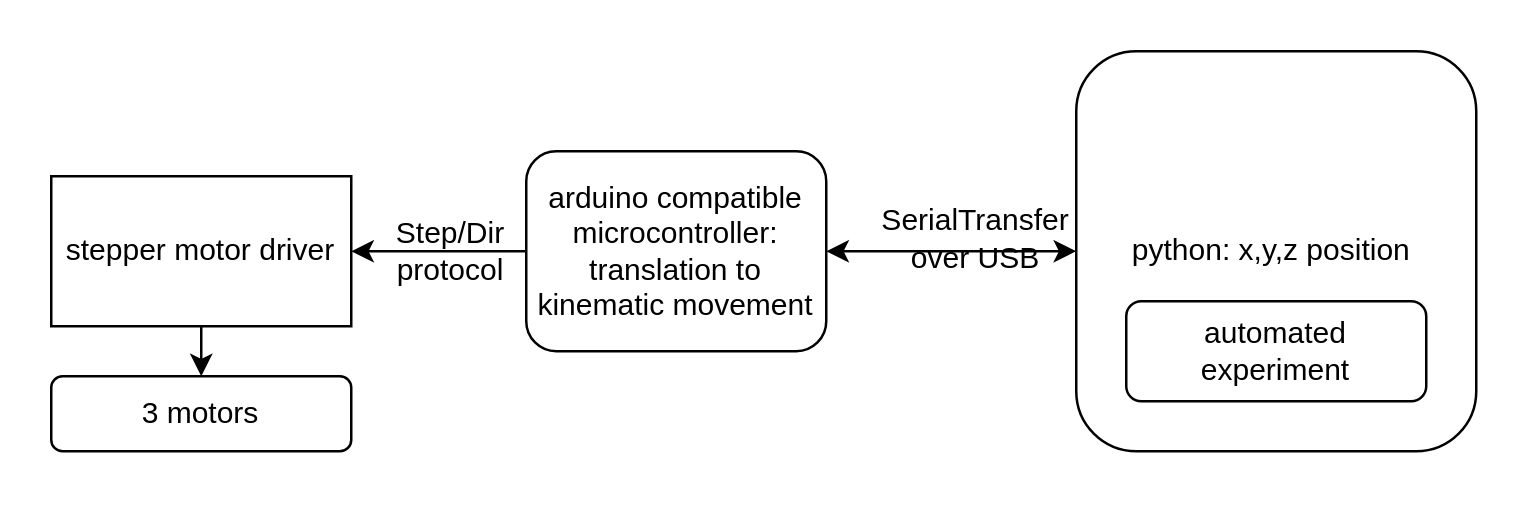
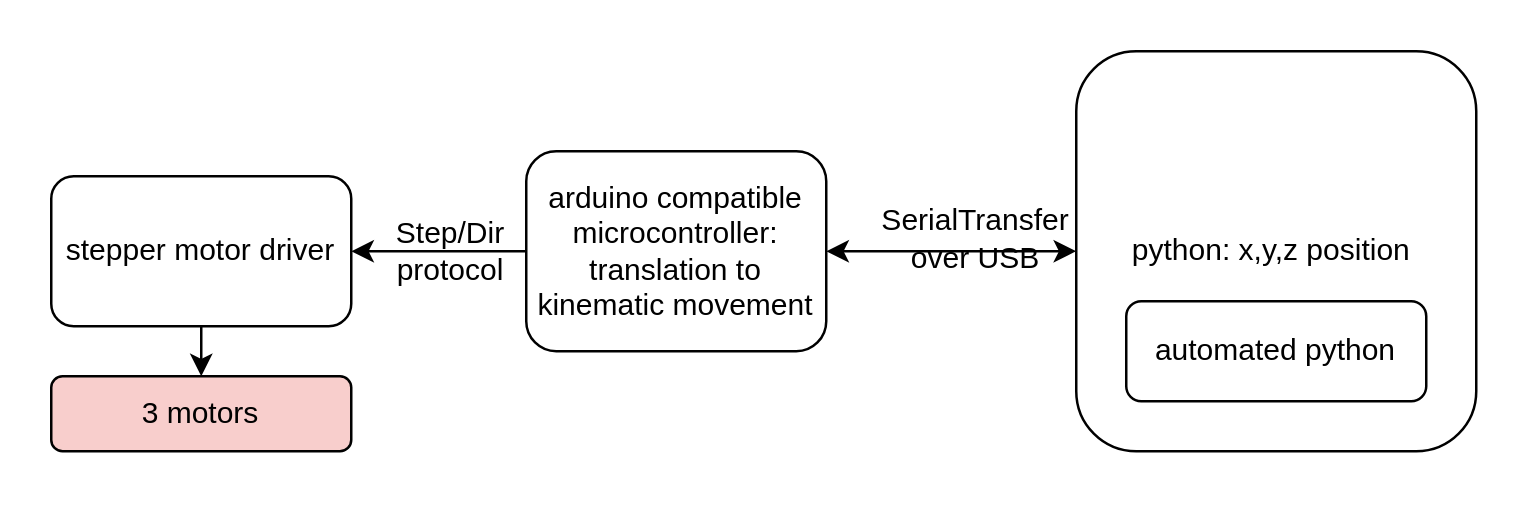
node "stepper motor driver": shape rectangle -> rounded rectangle
node "automated experiment": label "automated experiment" -> "automated python"
node "3 motors": fillcolor #ffffff -> #f8cecc
